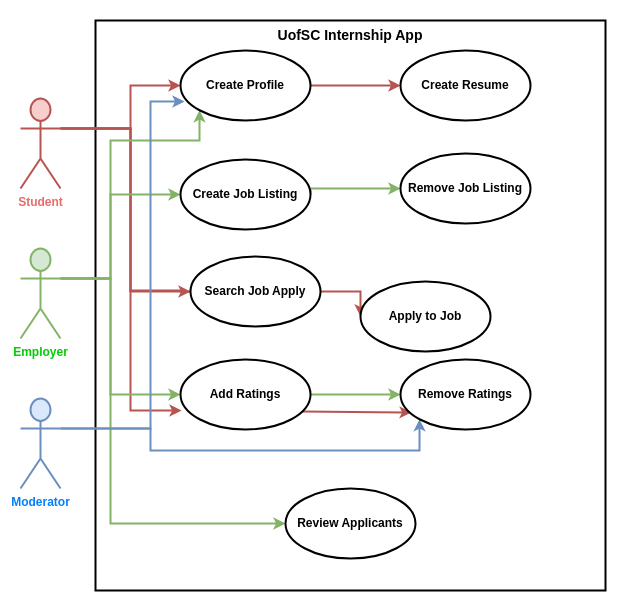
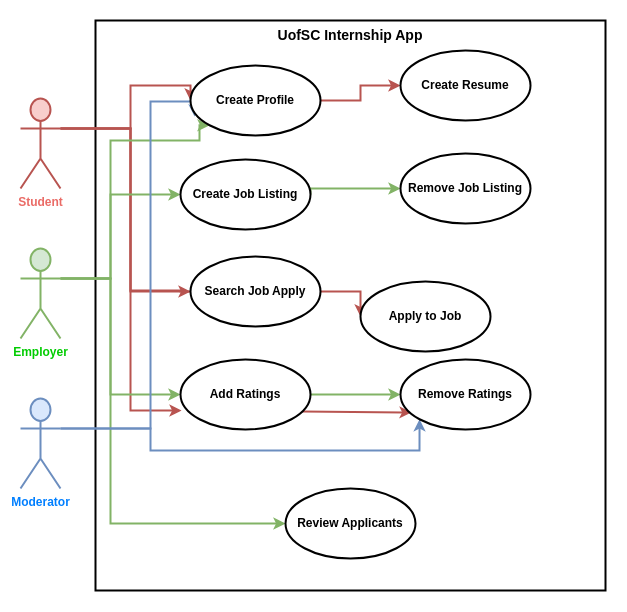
node "Create Profile": moved (246, 86) -> (256, 101)
